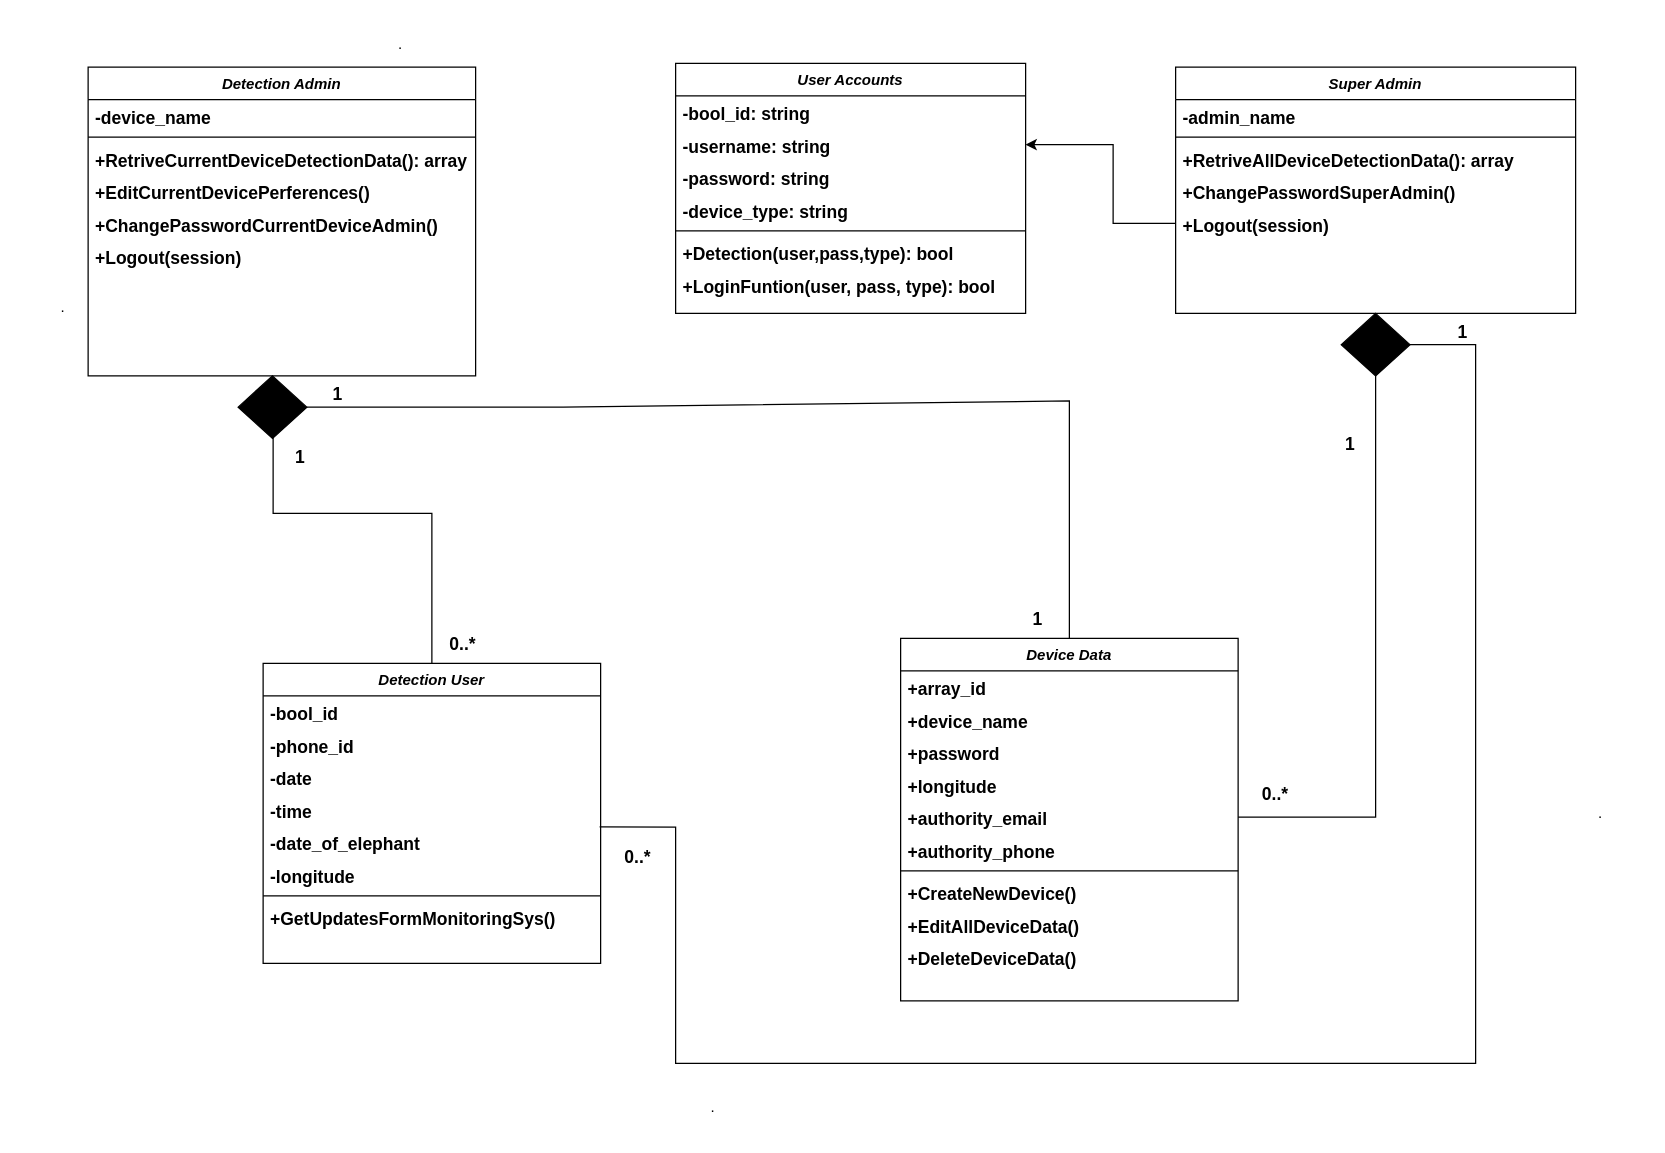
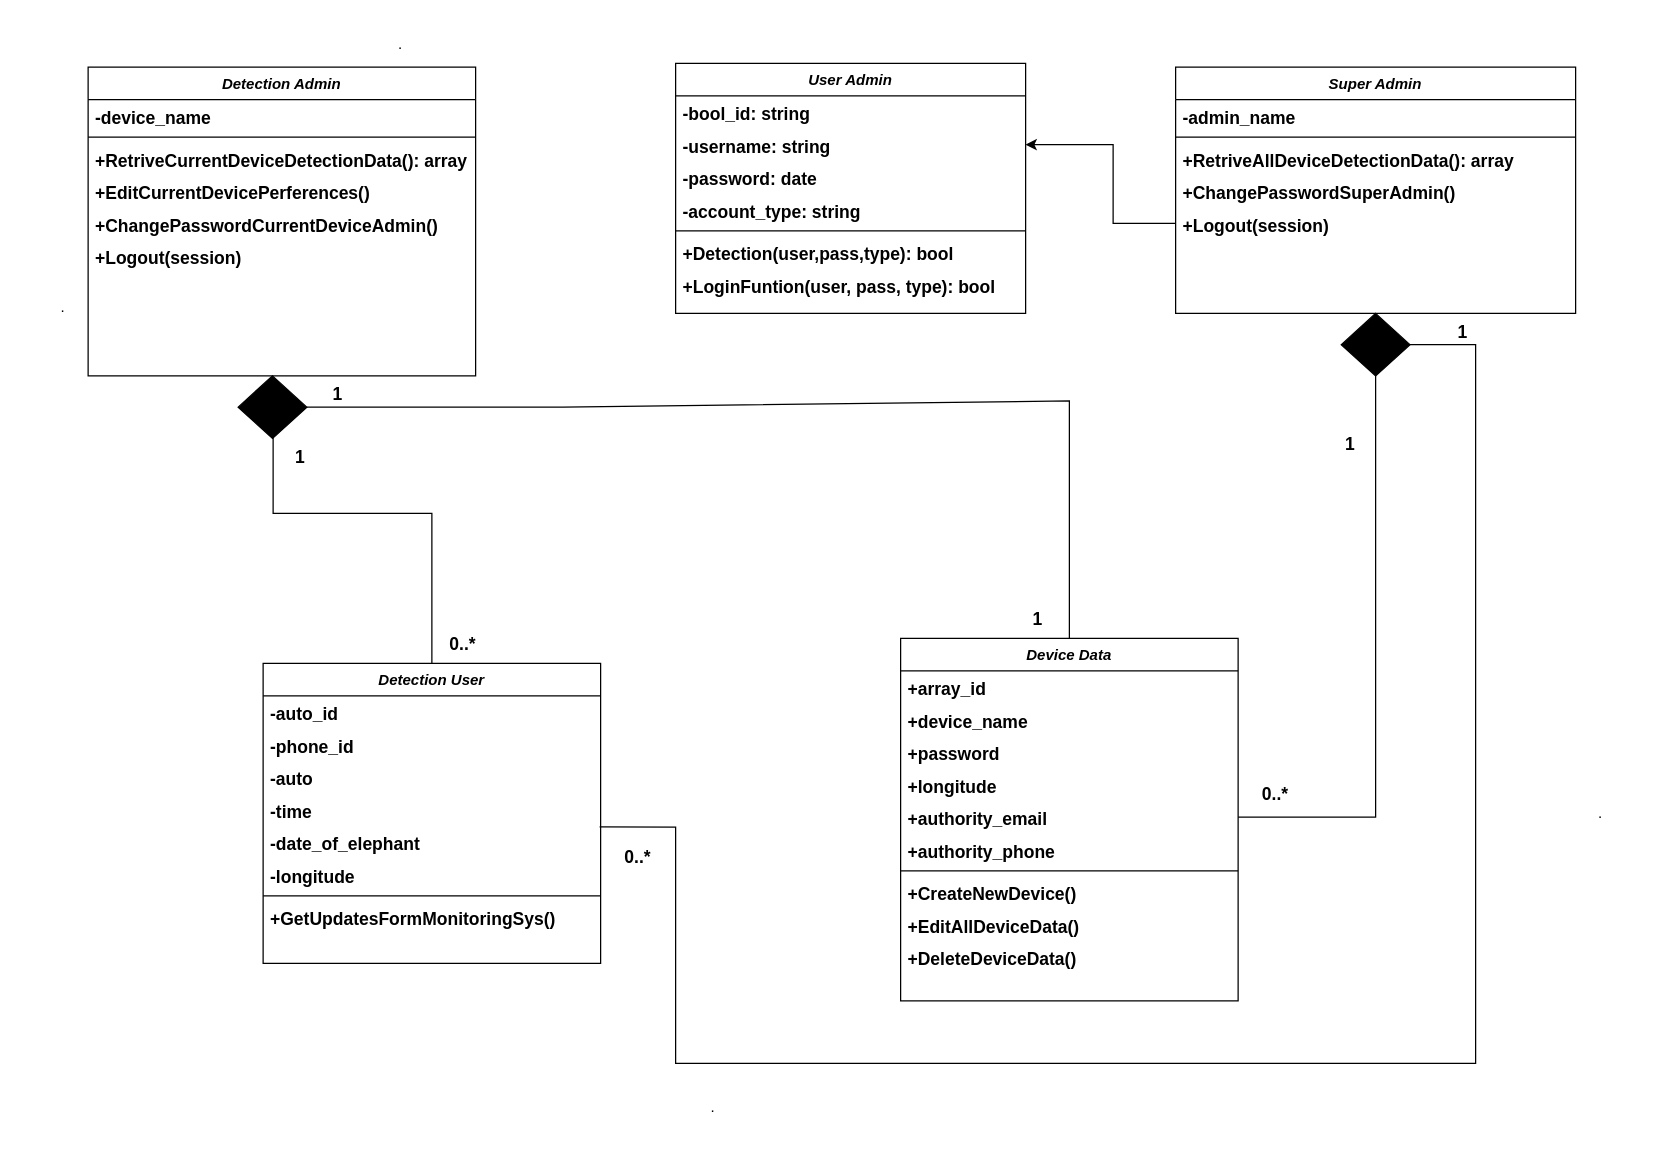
node "User Accounts": label "User Accounts" -> "User Admin"
node "-password: string": label "-password: string" -> "-password: date"
node "-device_type: string": label "-device_type: string" -> "-account_type: string"
node "-bool_id": label "-bool_id" -> "-auto_id"
node "-date": label "-date" -> "-auto"
